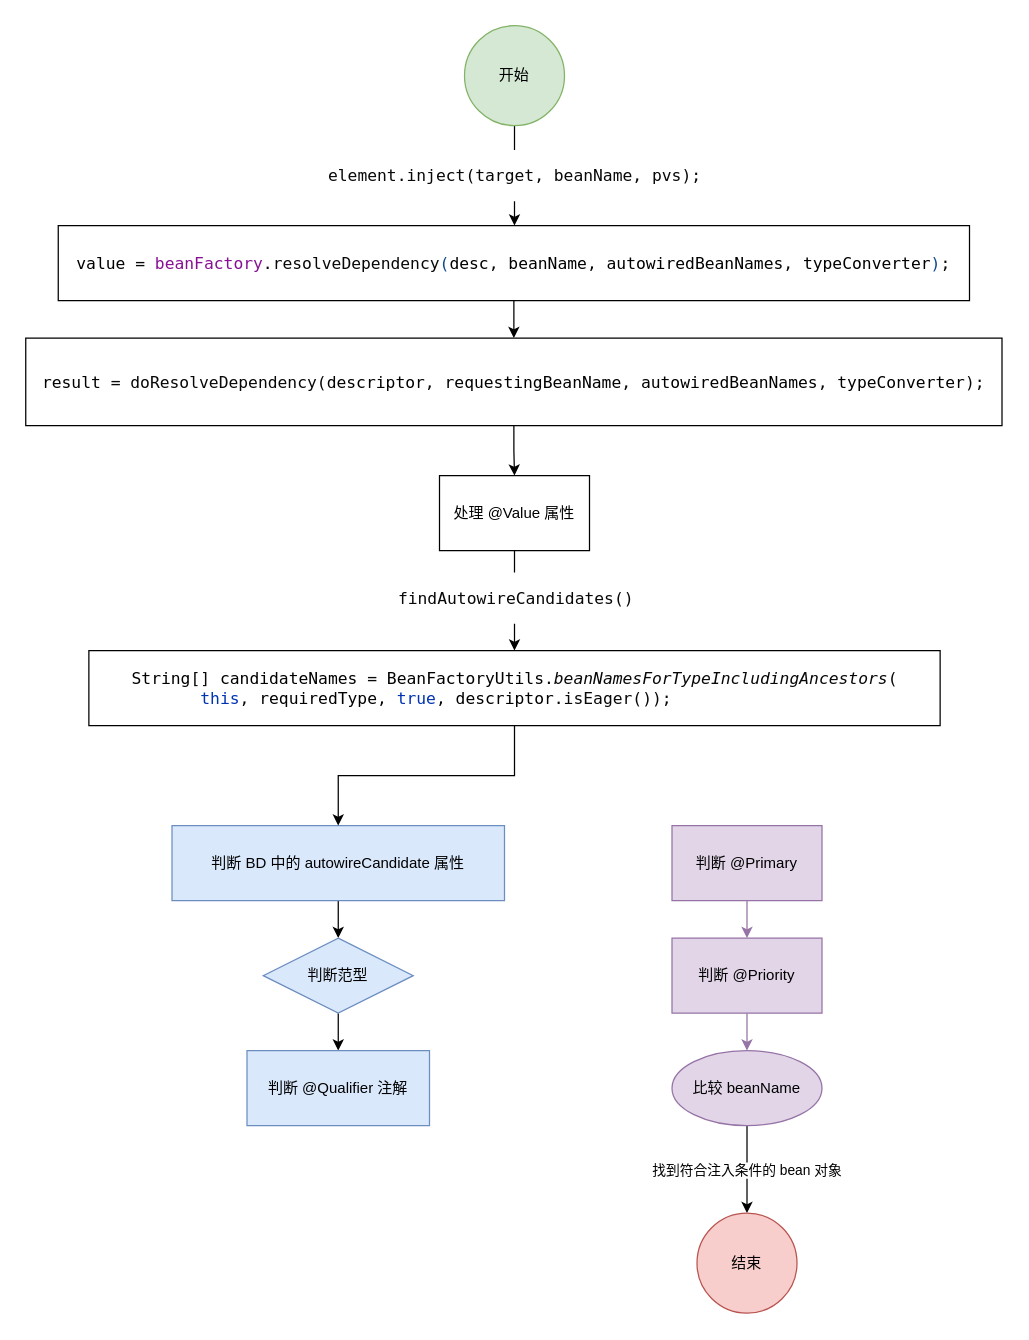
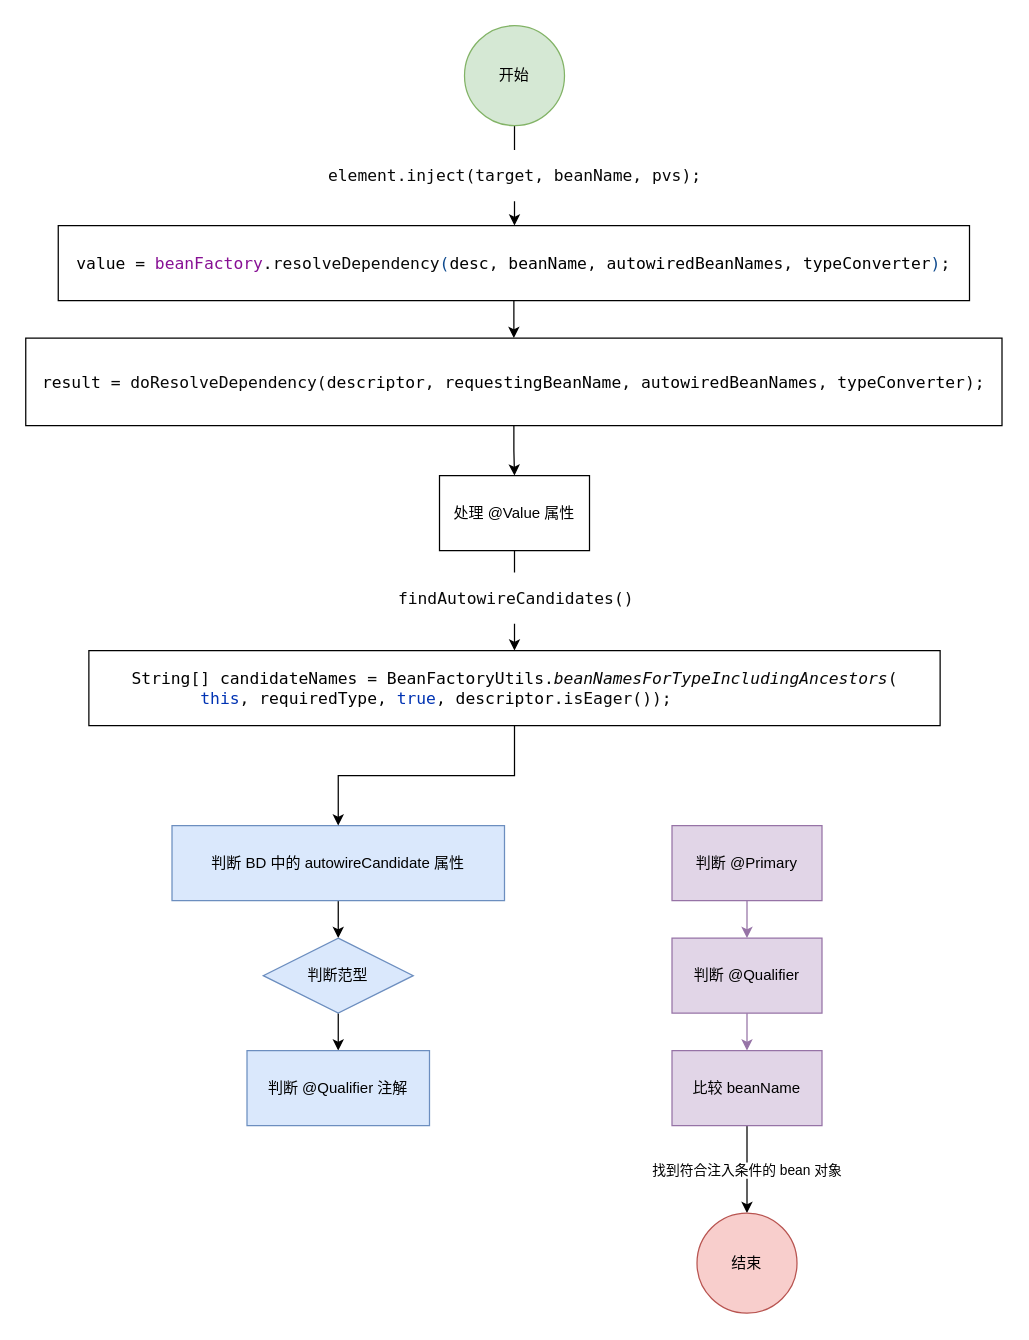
node "判断 @Priority": label "判断 @Priority" -> "判断 @Qualifier"
node "比较 beanName": shape ellipse -> rectangle
